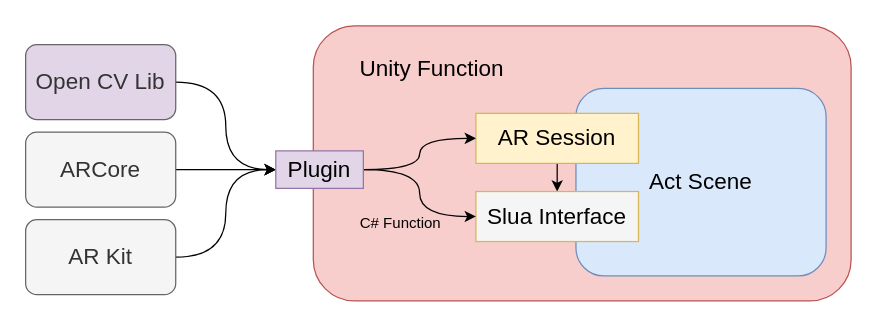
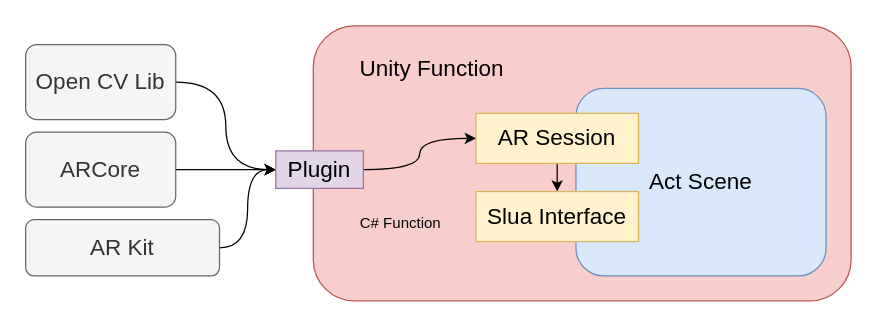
node "Open CV Lib": fillcolor #e1d5e7 -> #f5f5f5
edge "Plugin" -> "Slua Interface": removed
node "Slua Interface": fillcolor #f5f5f5 -> #fff2cc
node "AR Kit": size 150x75 -> 194x56
